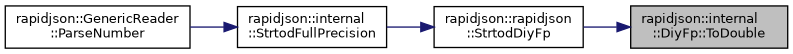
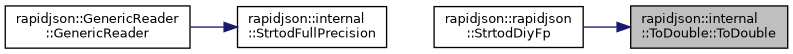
node "rapidjson::GenericReader ::ParseNumber": label "rapidjson::GenericReader ::ParseNumber" -> "rapidjson::GenericReader ::GenericReader"
edge "rapidjson::internal ::StrtodFullPrecision" -> "rapidjson::rapidjson ::StrtodDiyFp": removed
node "rapidjson::internal ::DiyFp::ToDouble": label "rapidjson::internal ::DiyFp::ToDouble" -> "rapidjson::internal ::ToDouble::ToDouble"
